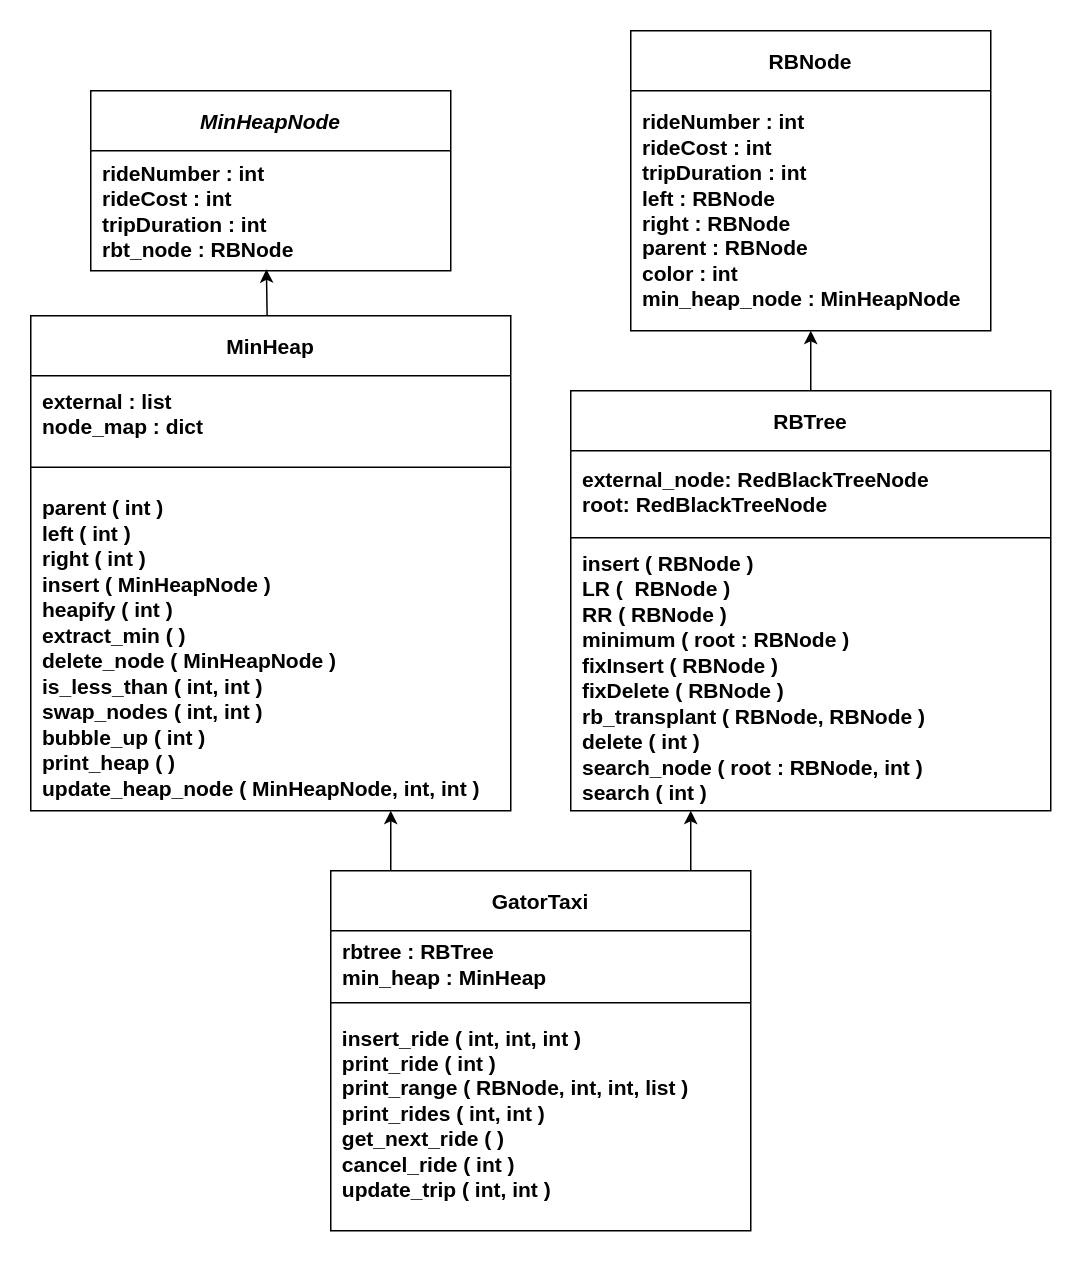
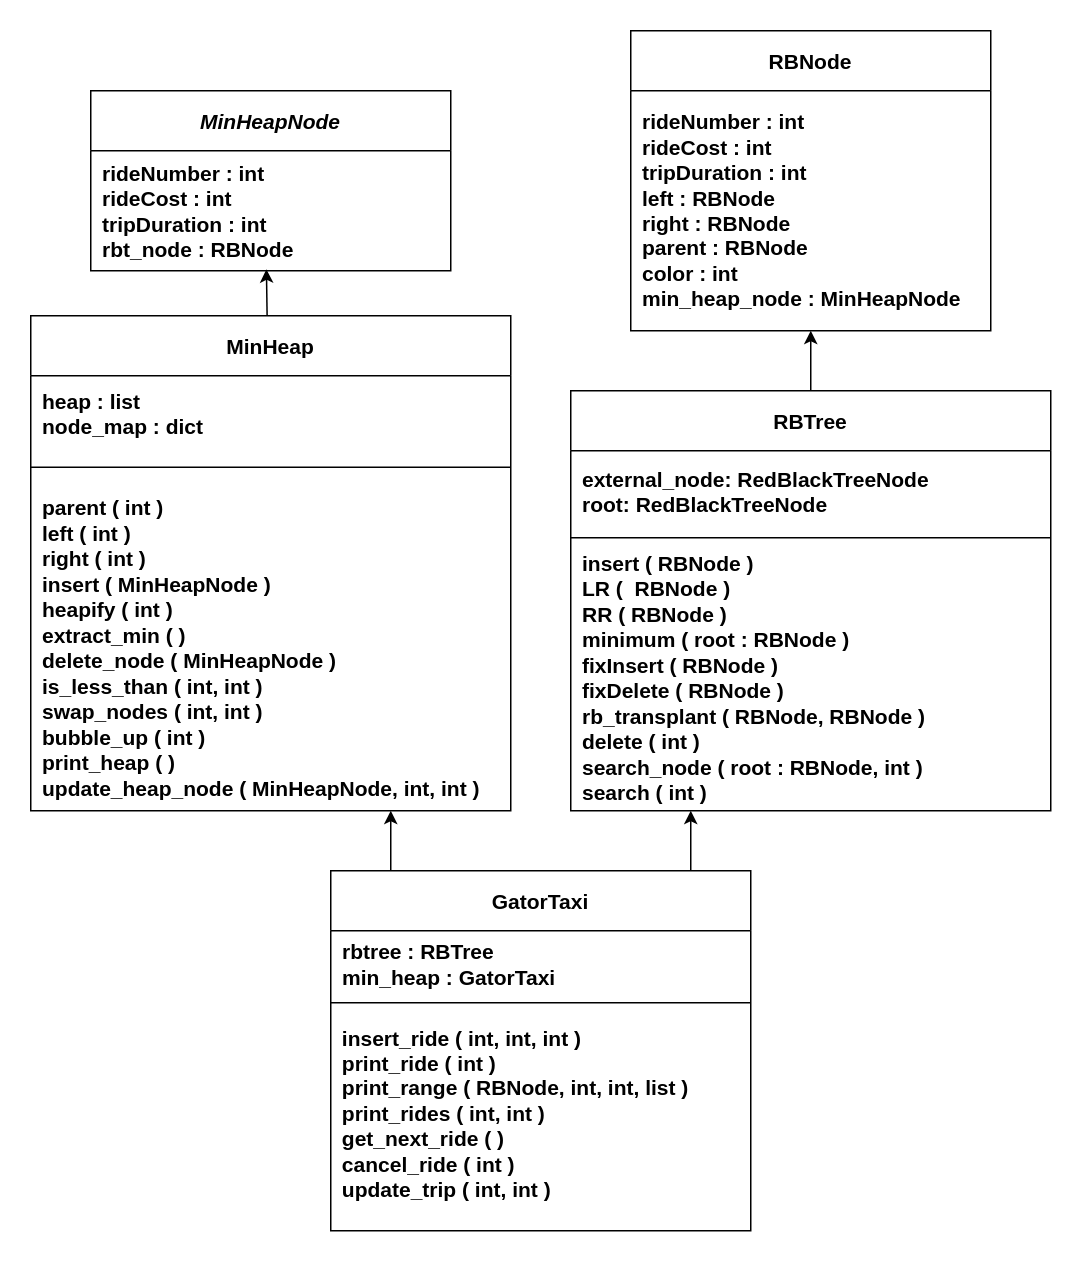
node "external : list node_map : dict": label "external : list node_map : dict" -> "heap : list node_map : dict"
node "rbtree : RBTree min_heap : MinHeap": label "rbtree : RBTree min_heap : MinHeap" -> "rbtree : RBTree min_heap : GatorTaxi"
